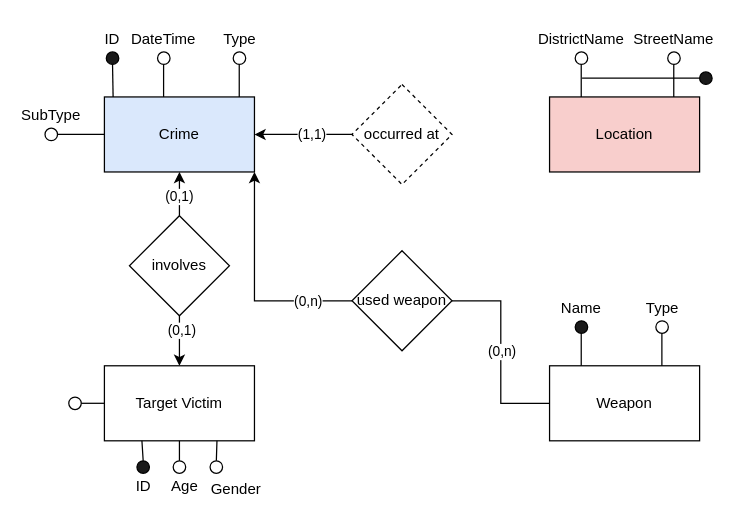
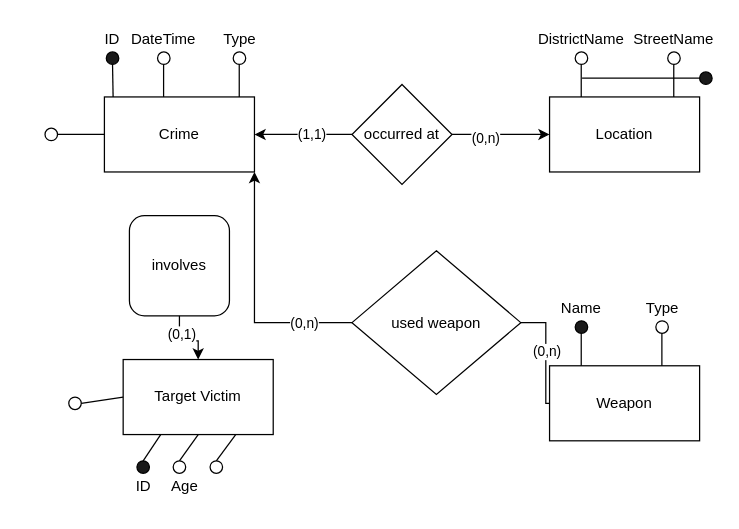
node "SubType": removed
node "Crime": fillcolor #dae8fc -> #ffffff
node "occurred at": style dashed -> solid
edge "occurred at" -> "Location": added, label "(0,n)"
node "Location": fillcolor #f8cecc -> #ffffff
edge "involves" -> "Crime": removed, label "(0,1)"
node "involves": shape diamond -> rounded rectangle
node "used weapon": size 100x100 -> 169x144
node "Target Victim": moved (179, 403) -> (198, 397)
node "Gender": removed
